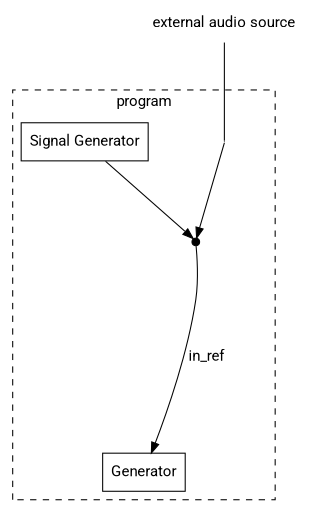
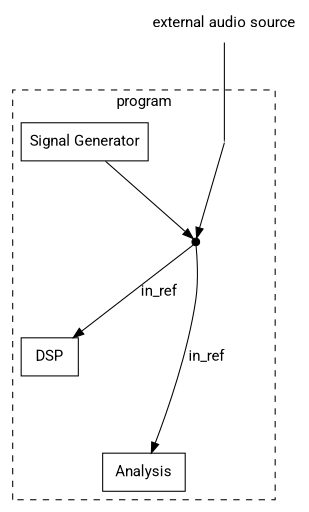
node "DSP": added
node "Generator": label "Generator" -> "Analysis"
